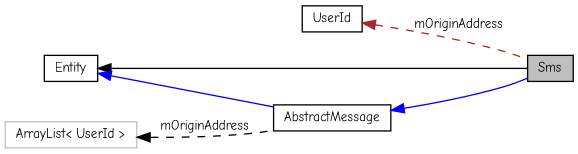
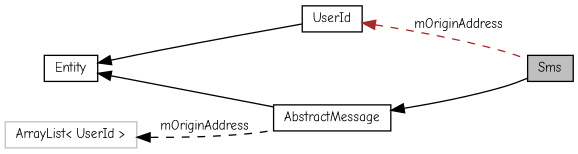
edge "Sms" -> "Entity": now "UserId" -> "Entity"
edge "AbstractMessage" -> "Entity": color blue -> black
edge "Sms" -> "AbstractMessage": color blue -> black
